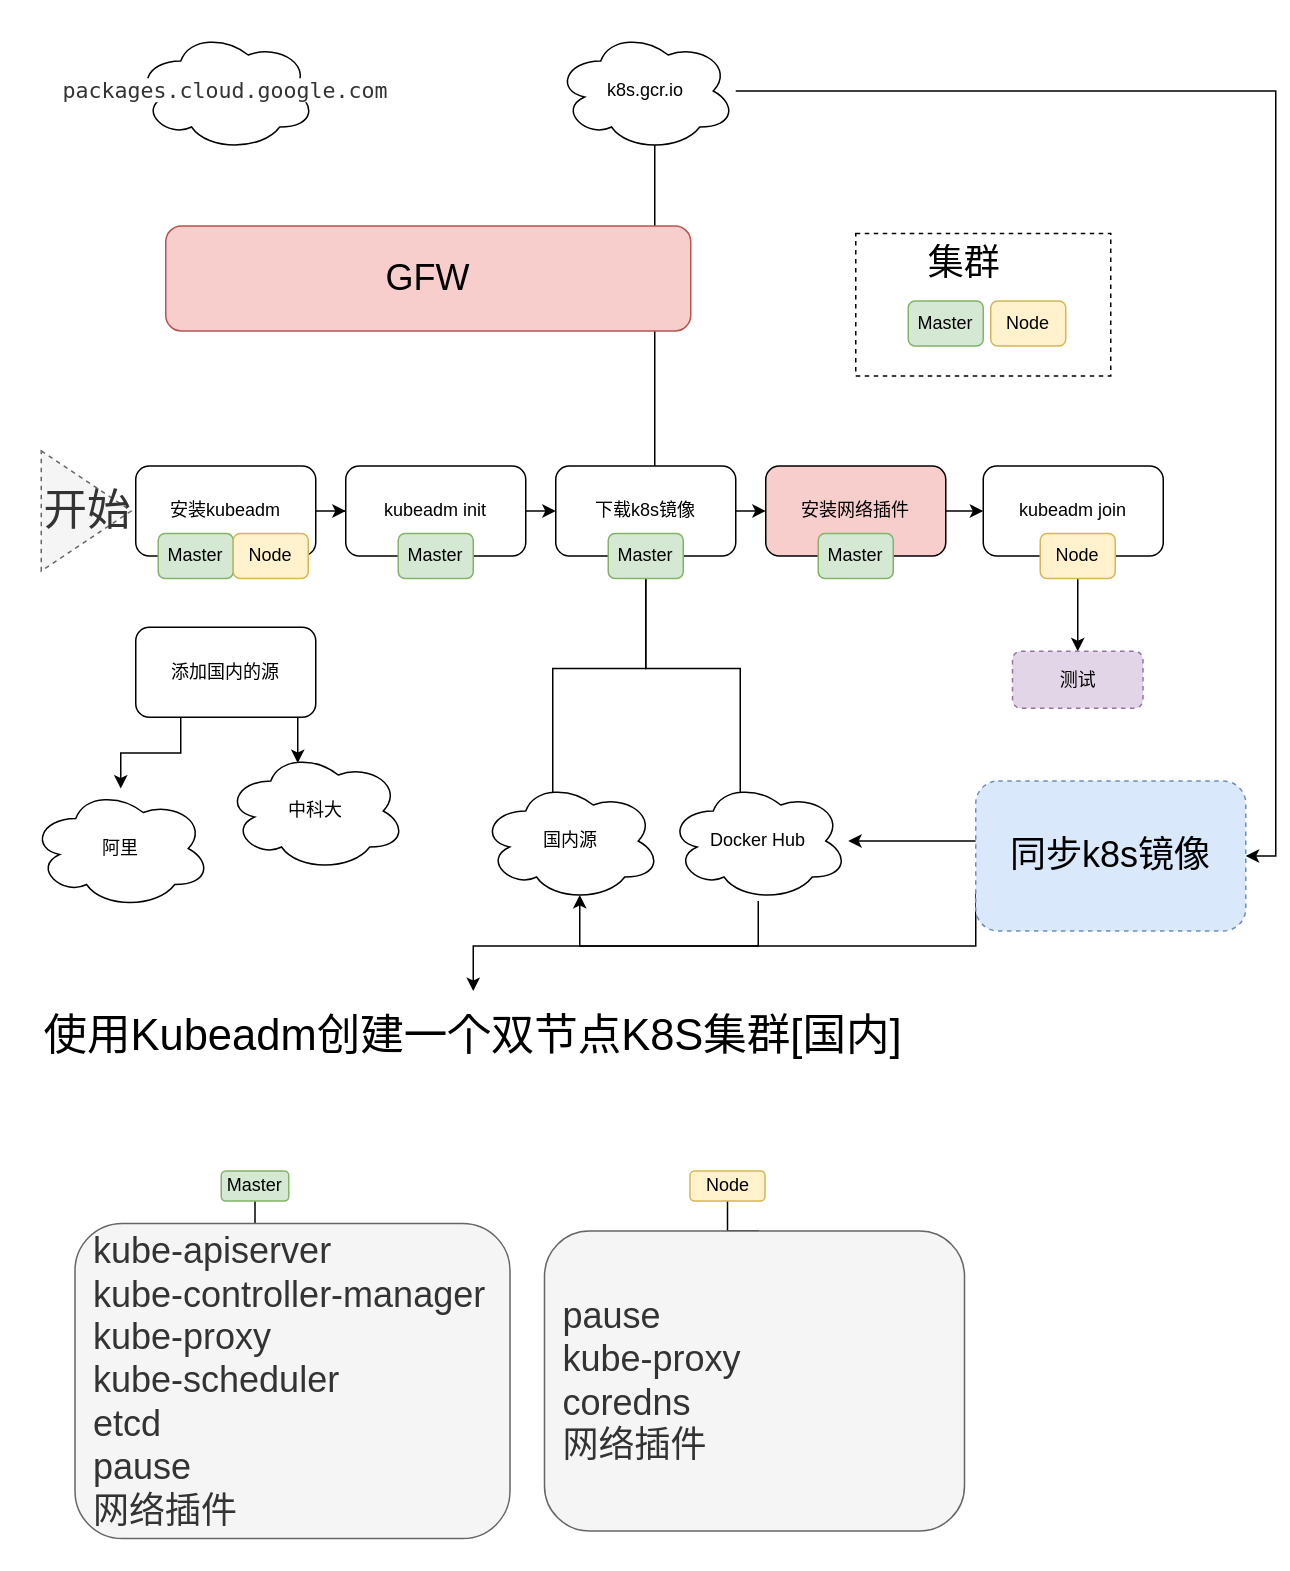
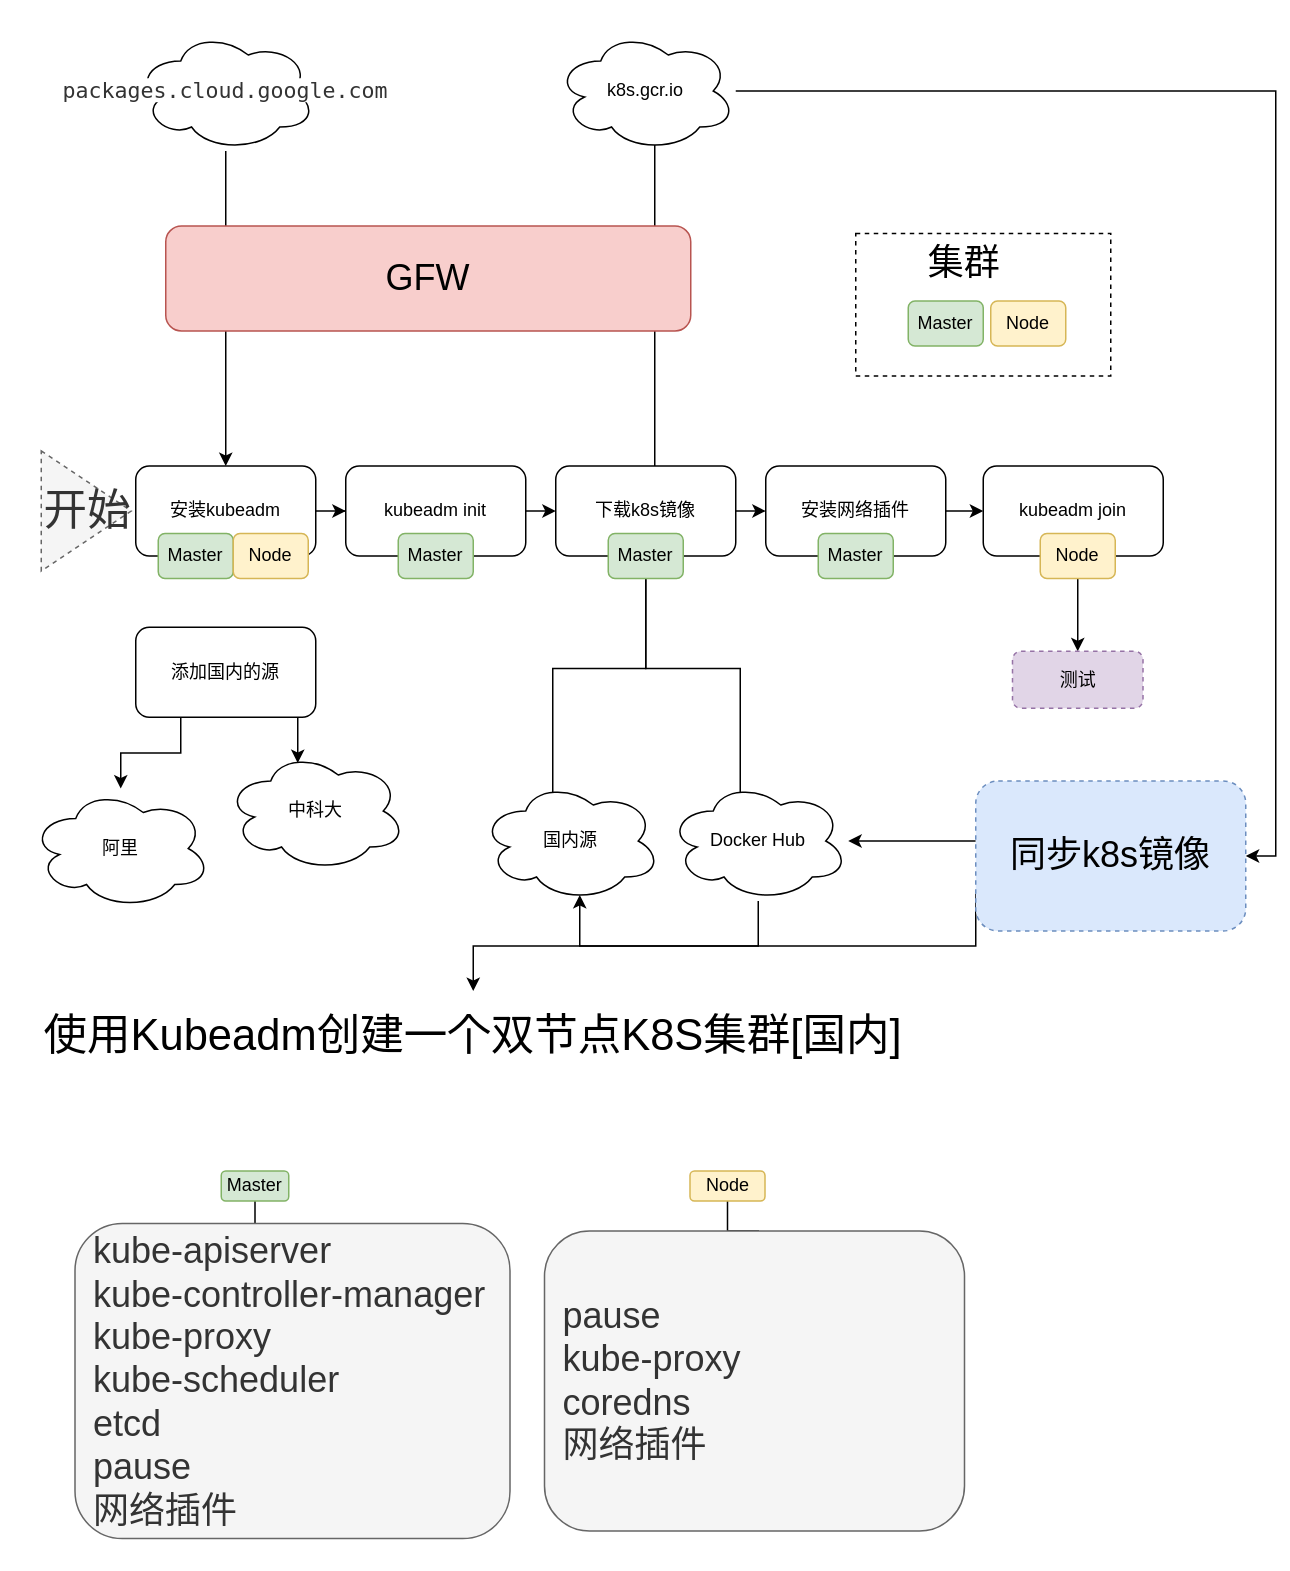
edge "packages.cloud.google.com" -> "安装kubeadm": added
node "安装网络插件": fillcolor #f8cecc -> #ffffff
